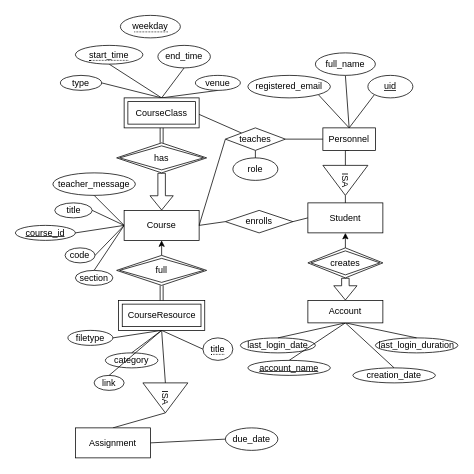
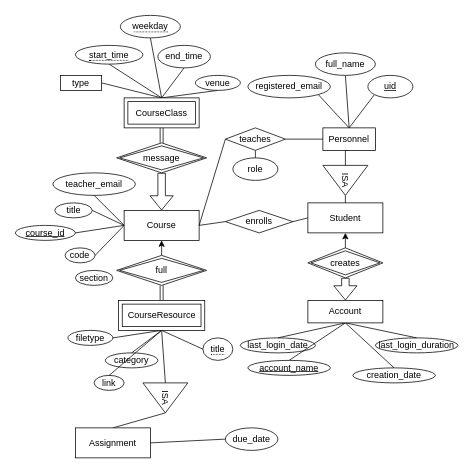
node "type": shape ellipse -> rectangle
edge "CourseClass" -- "teaches": now "CourseClass" -- "weekday"
node "has": label "has" -> "message"
node "teacher_message": label "teacher_message" -> "teacher_email"
edge "Course" -- "section": removed
